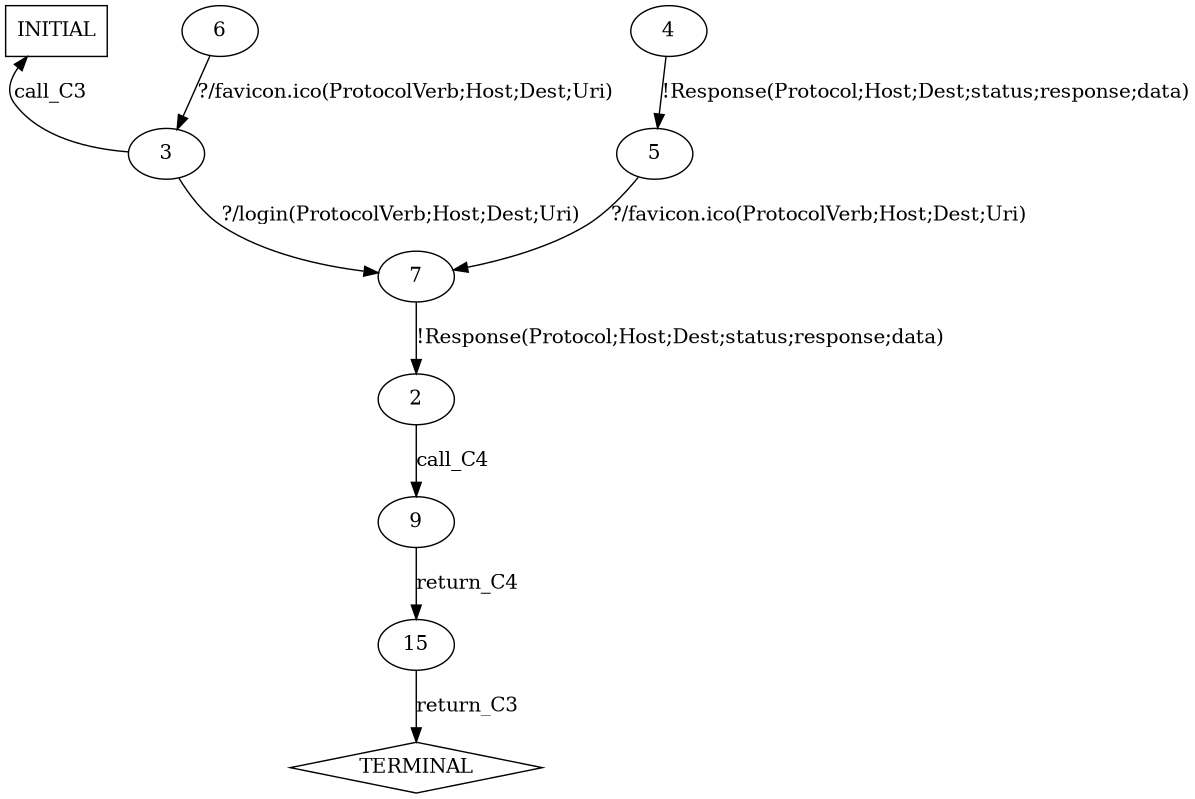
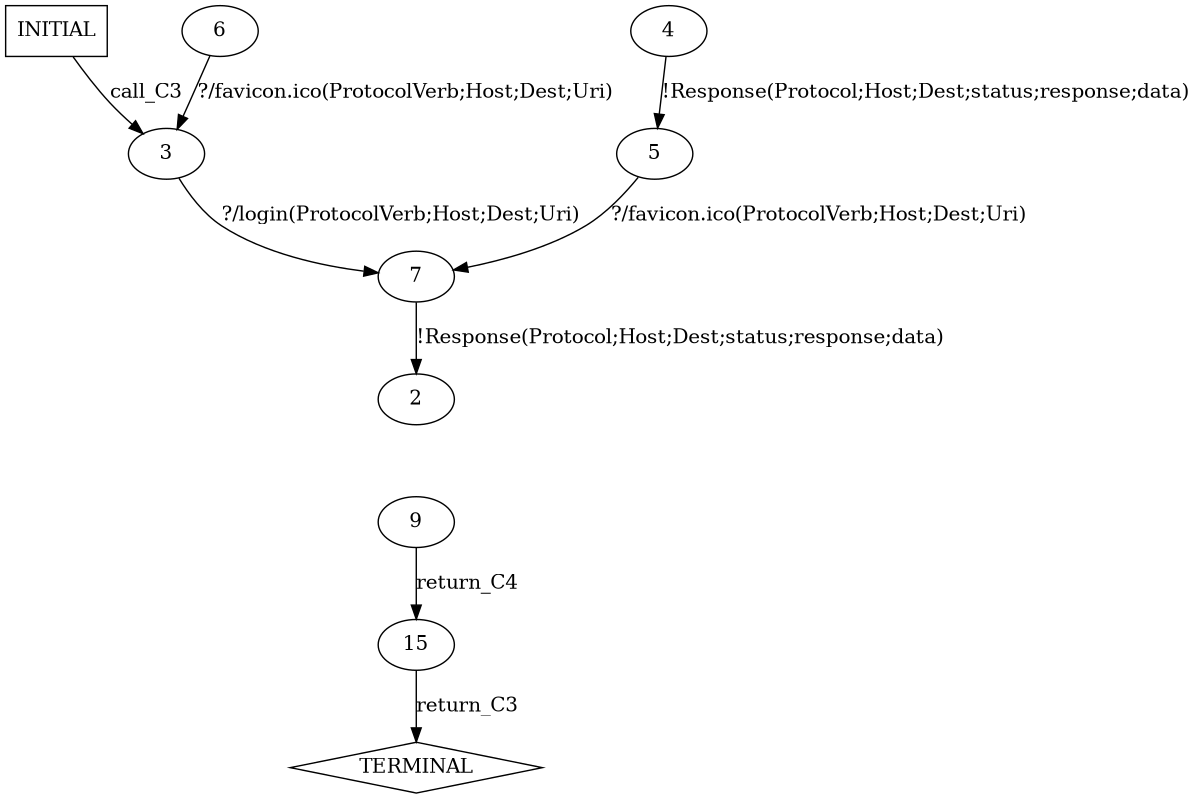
edge "3" -> "INITIAL": reversed
edge "2" -> "9": removed, label "call_C4"
